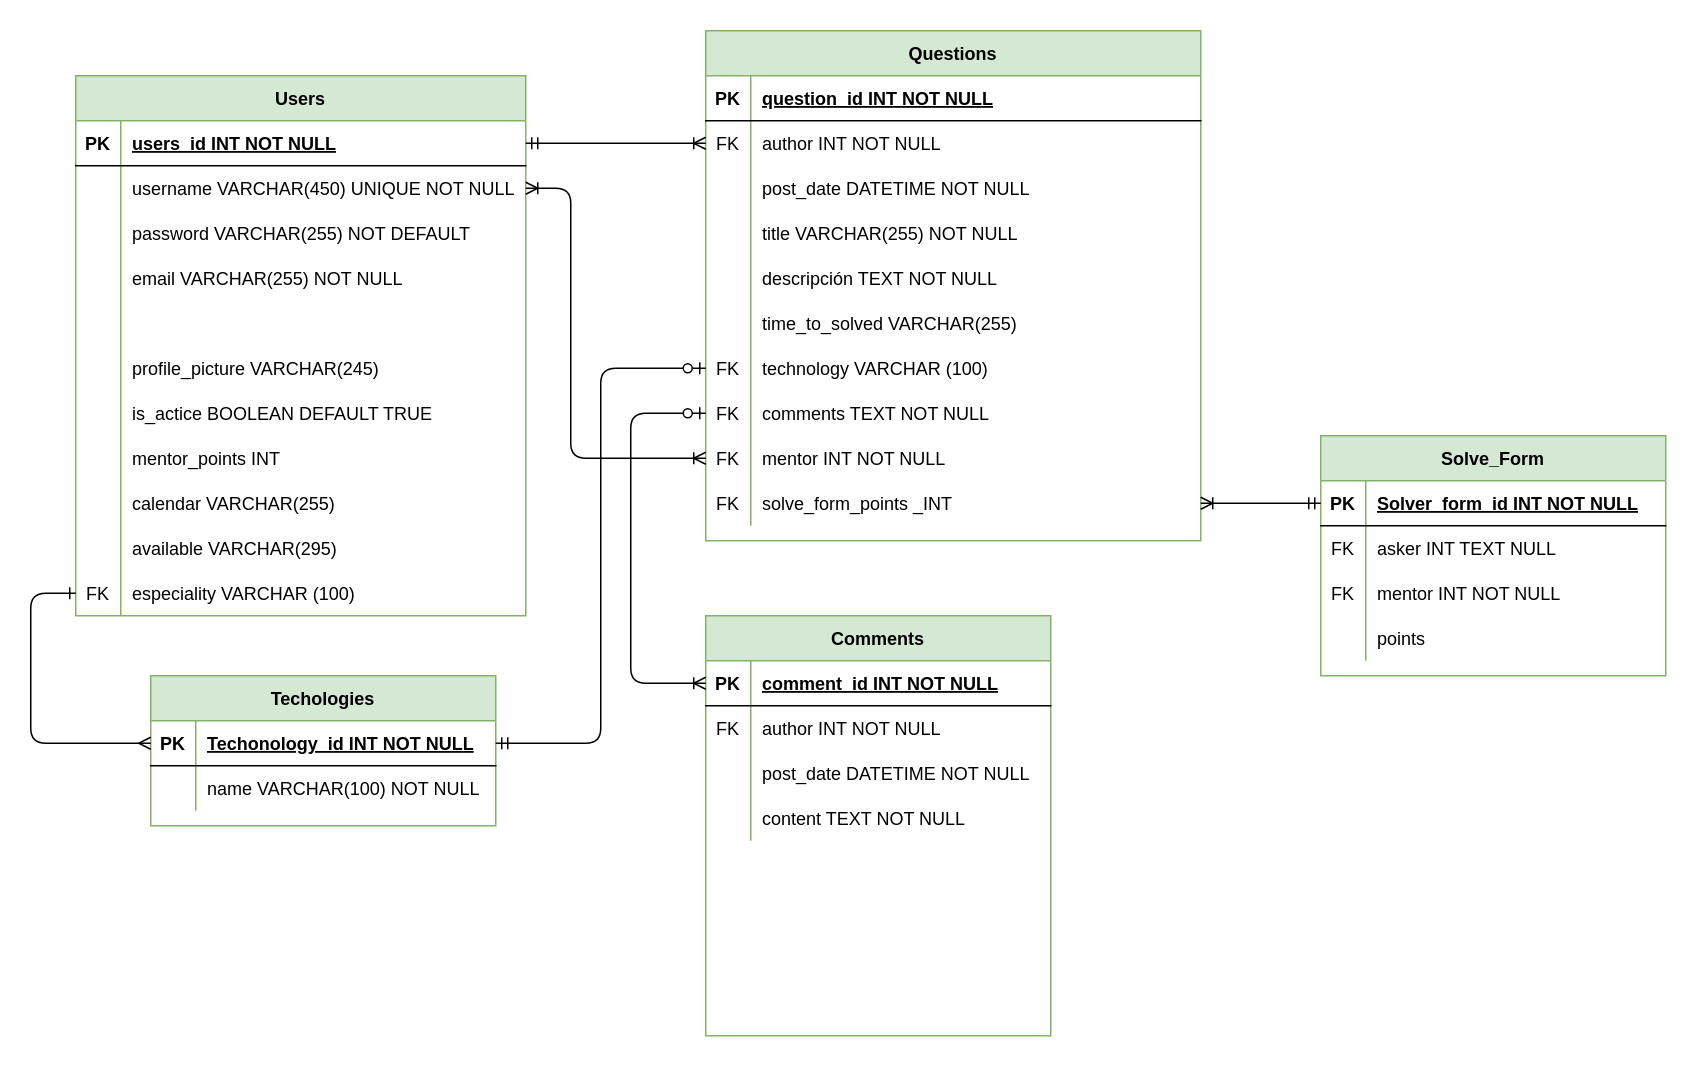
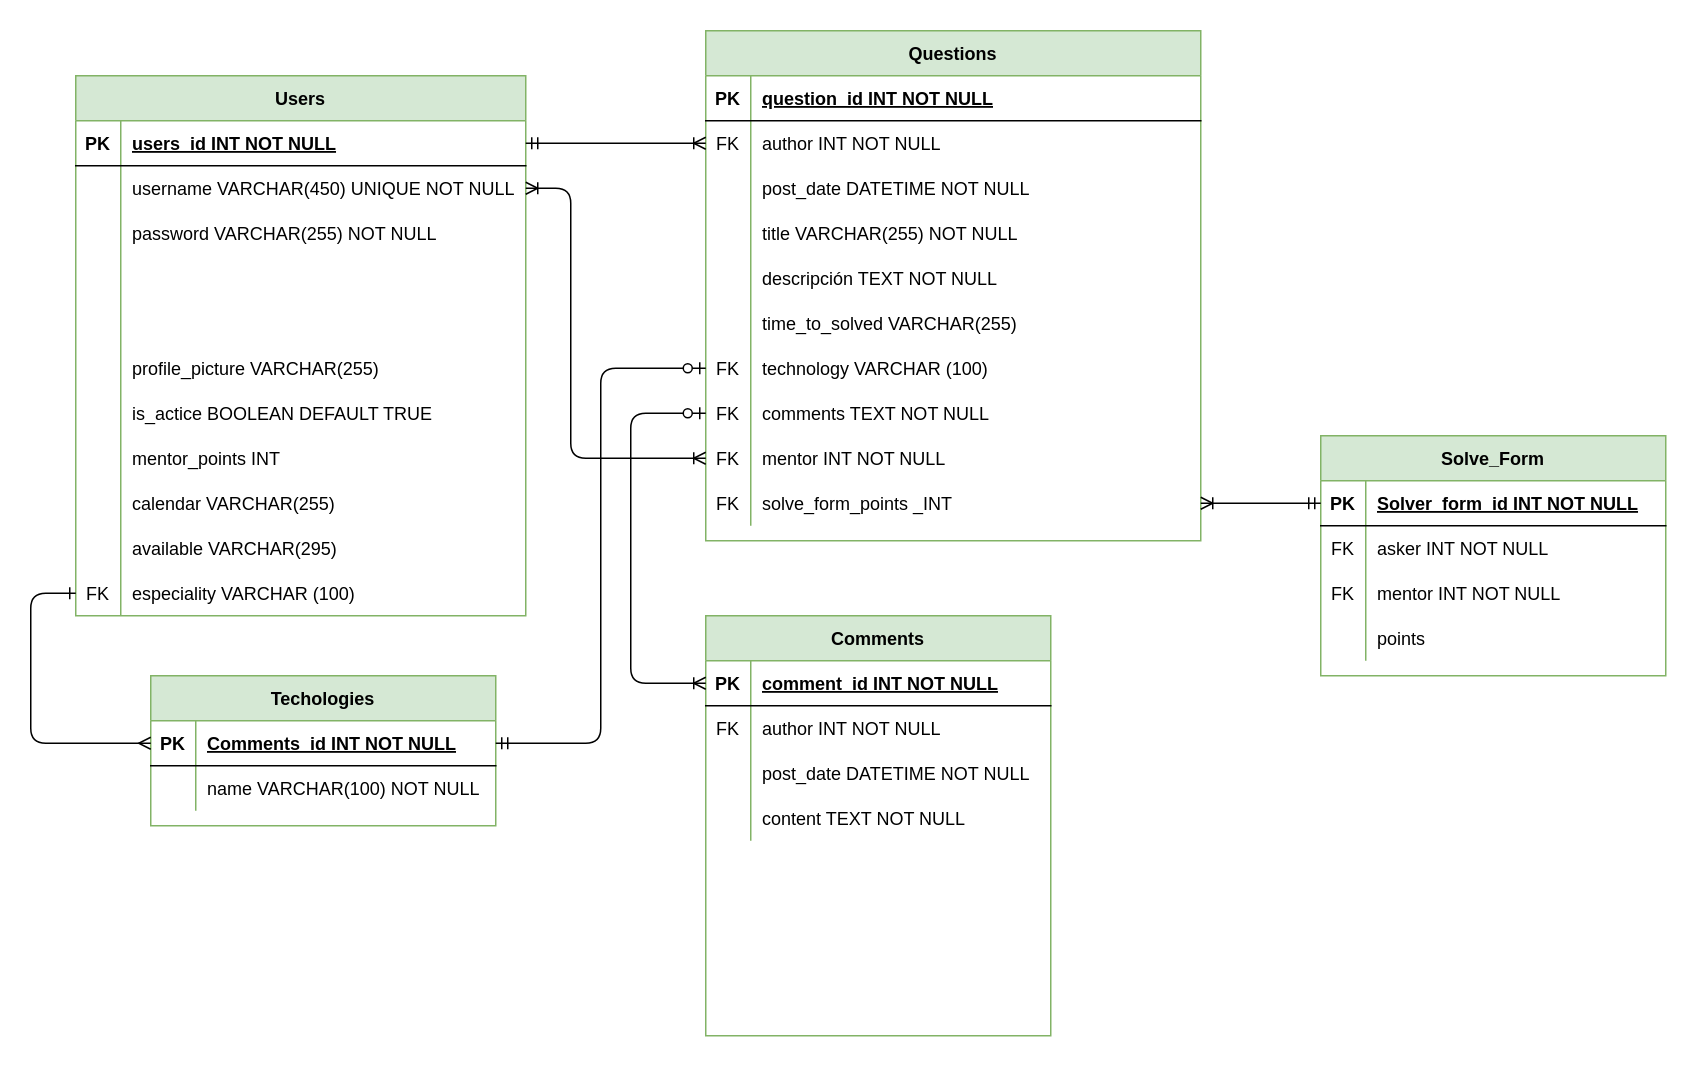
node "password VARCHAR(255) NOT DEFAULT": label "password VARCHAR(255) NOT DEFAULT" -> "password VARCHAR(255) NOT NULL"
node "email VARCHAR(255) NOT NULL": removed
node "profile_picture VARCHAR(245)": label "profile_picture VARCHAR(245)" -> "profile_picture VARCHAR(255)"
node "asker INT TEXT NULL": label "asker INT TEXT NULL" -> "asker INT NOT NULL"
node "Techonology_id INT NOT NULL": label "Techonology_id INT NOT NULL" -> "Comments_id INT NOT NULL"
